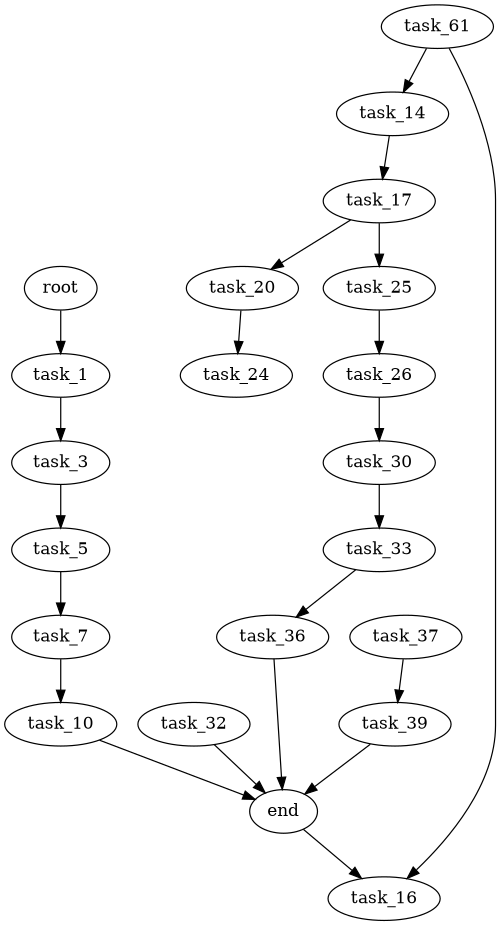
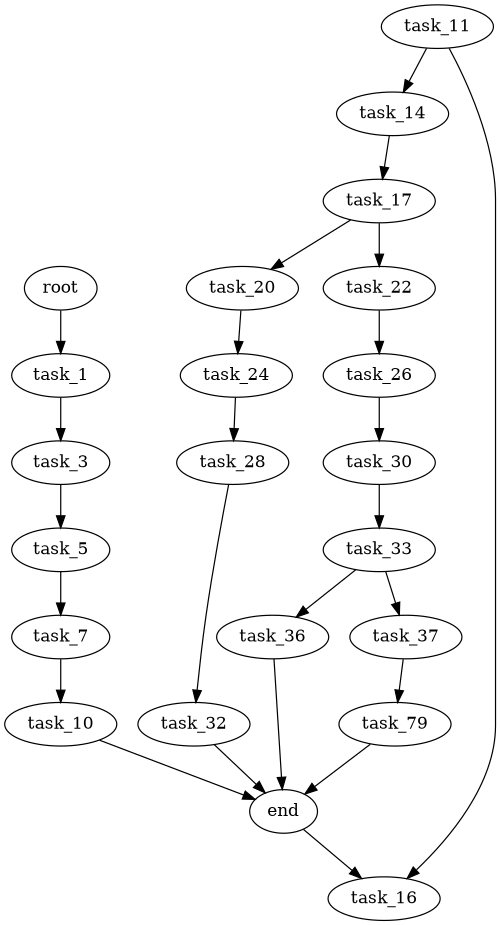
node "task_61": label "task_61" -> "task_11"
node "task_25": label "task_25" -> "task_22"
node "task_28": added
edge "task_33" -> "task_37": added
node "task_39": label "task_39" -> "task_79"
